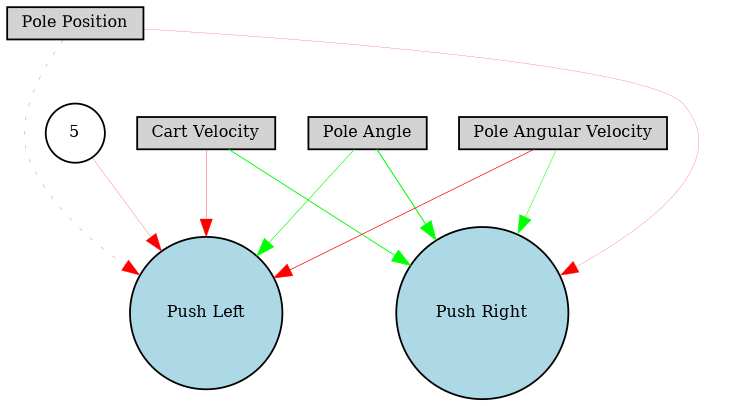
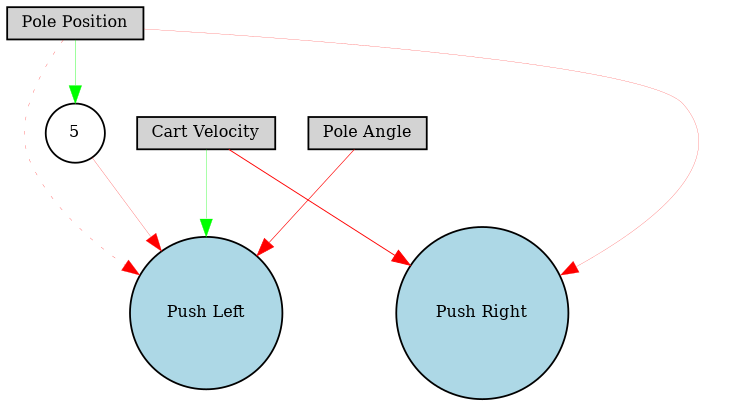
edge "Pole Position" -> "5": added
node "Pole Angular Velocity": removed
edge "Cart Velocity" -> "Push Left": color red -> green
edge "Pole Angle" -> "Push Right": removed
edge "Pole Angle" -> "Push Left": color green -> red
edge "Cart Velocity" -> "Push Right": color green -> red
